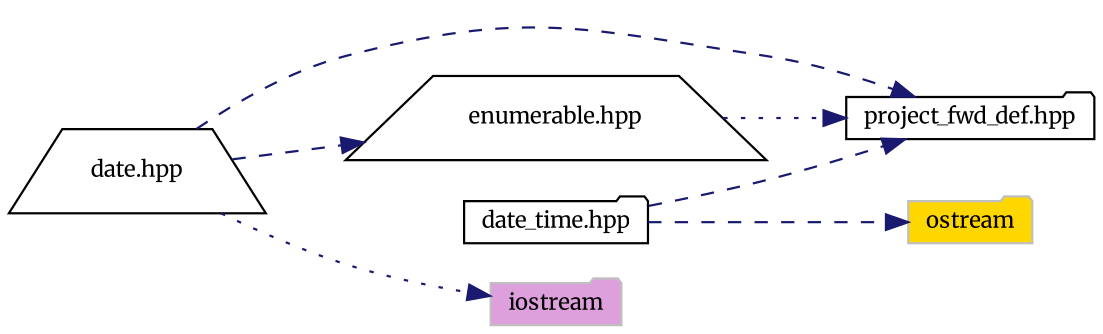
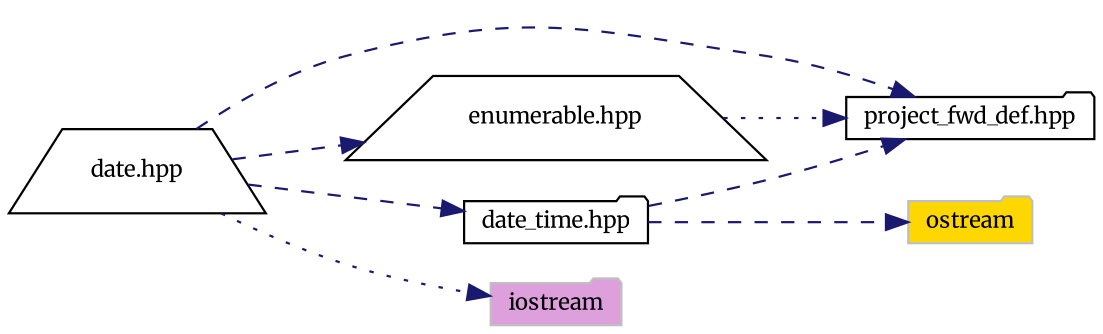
edge "date.hpp" -> "date_time.hpp": added
